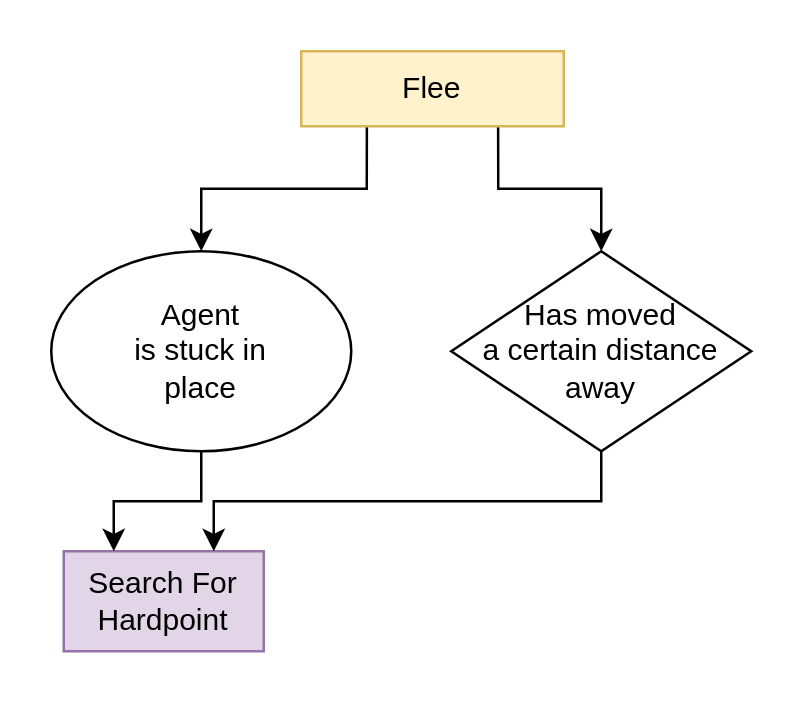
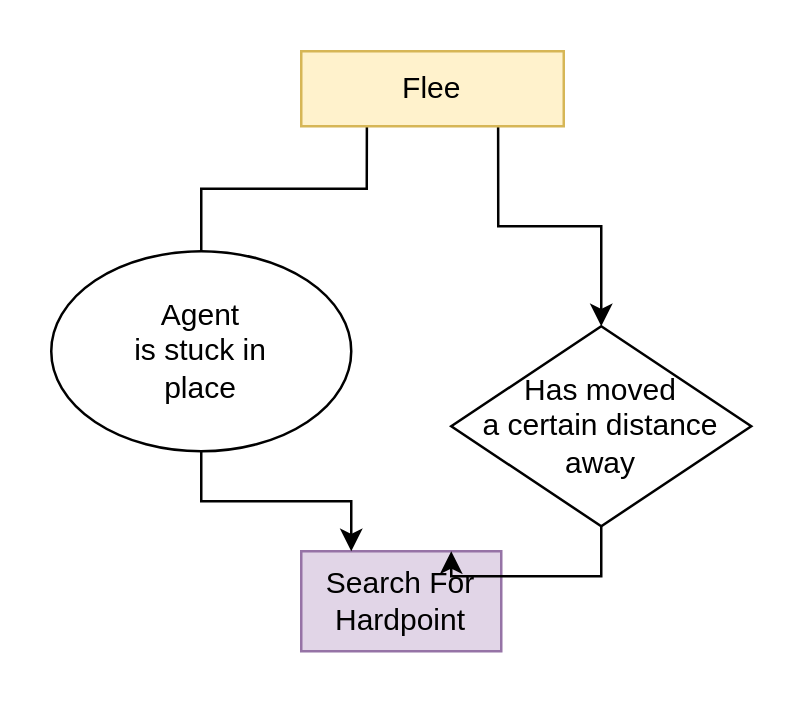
edge "Flee" -> "Agent is stuck in place": arrowhead classic -> none
node "Has moved a certain distance away": moved (601, 351) -> (601, 426)
node "Search For Hardpoint": moved (164, 601) -> (401, 601)
